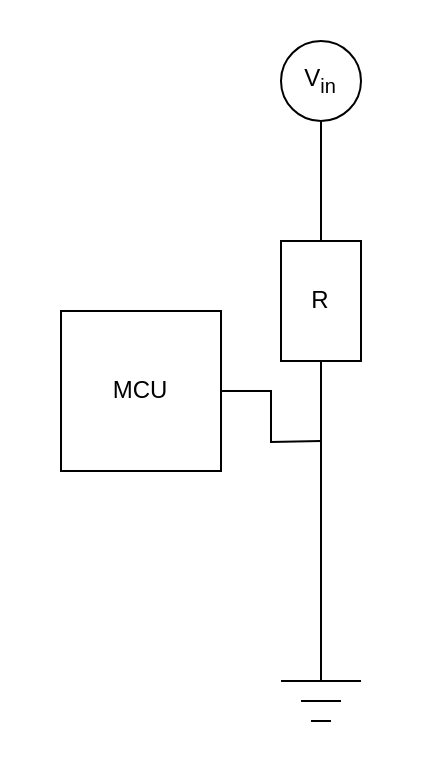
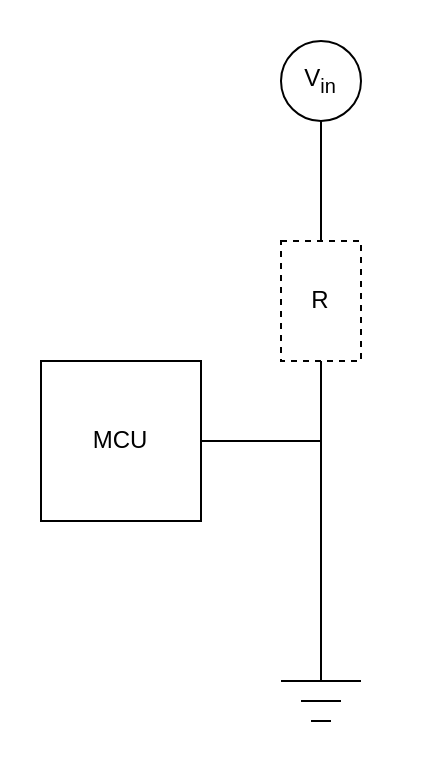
node "R": style solid -> dashed
node "MCU": moved (141, 391) -> (121, 441)
